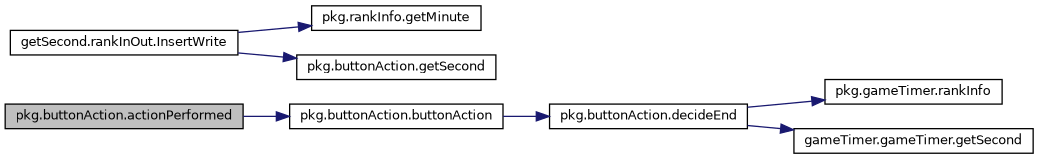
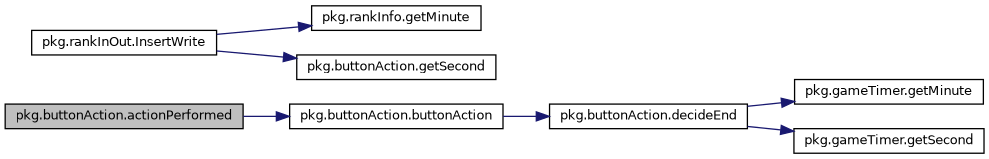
node "getSecond.rankInOut.InsertWrite": label "getSecond.rankInOut.InsertWrite" -> "pkg.rankInOut.InsertWrite"
node "pkg.gameTimer.rankInfo": label "pkg.gameTimer.rankInfo" -> "pkg.gameTimer.getMinute"
node "gameTimer.gameTimer.getSecond": label "gameTimer.gameTimer.getSecond" -> "pkg.gameTimer.getSecond"
